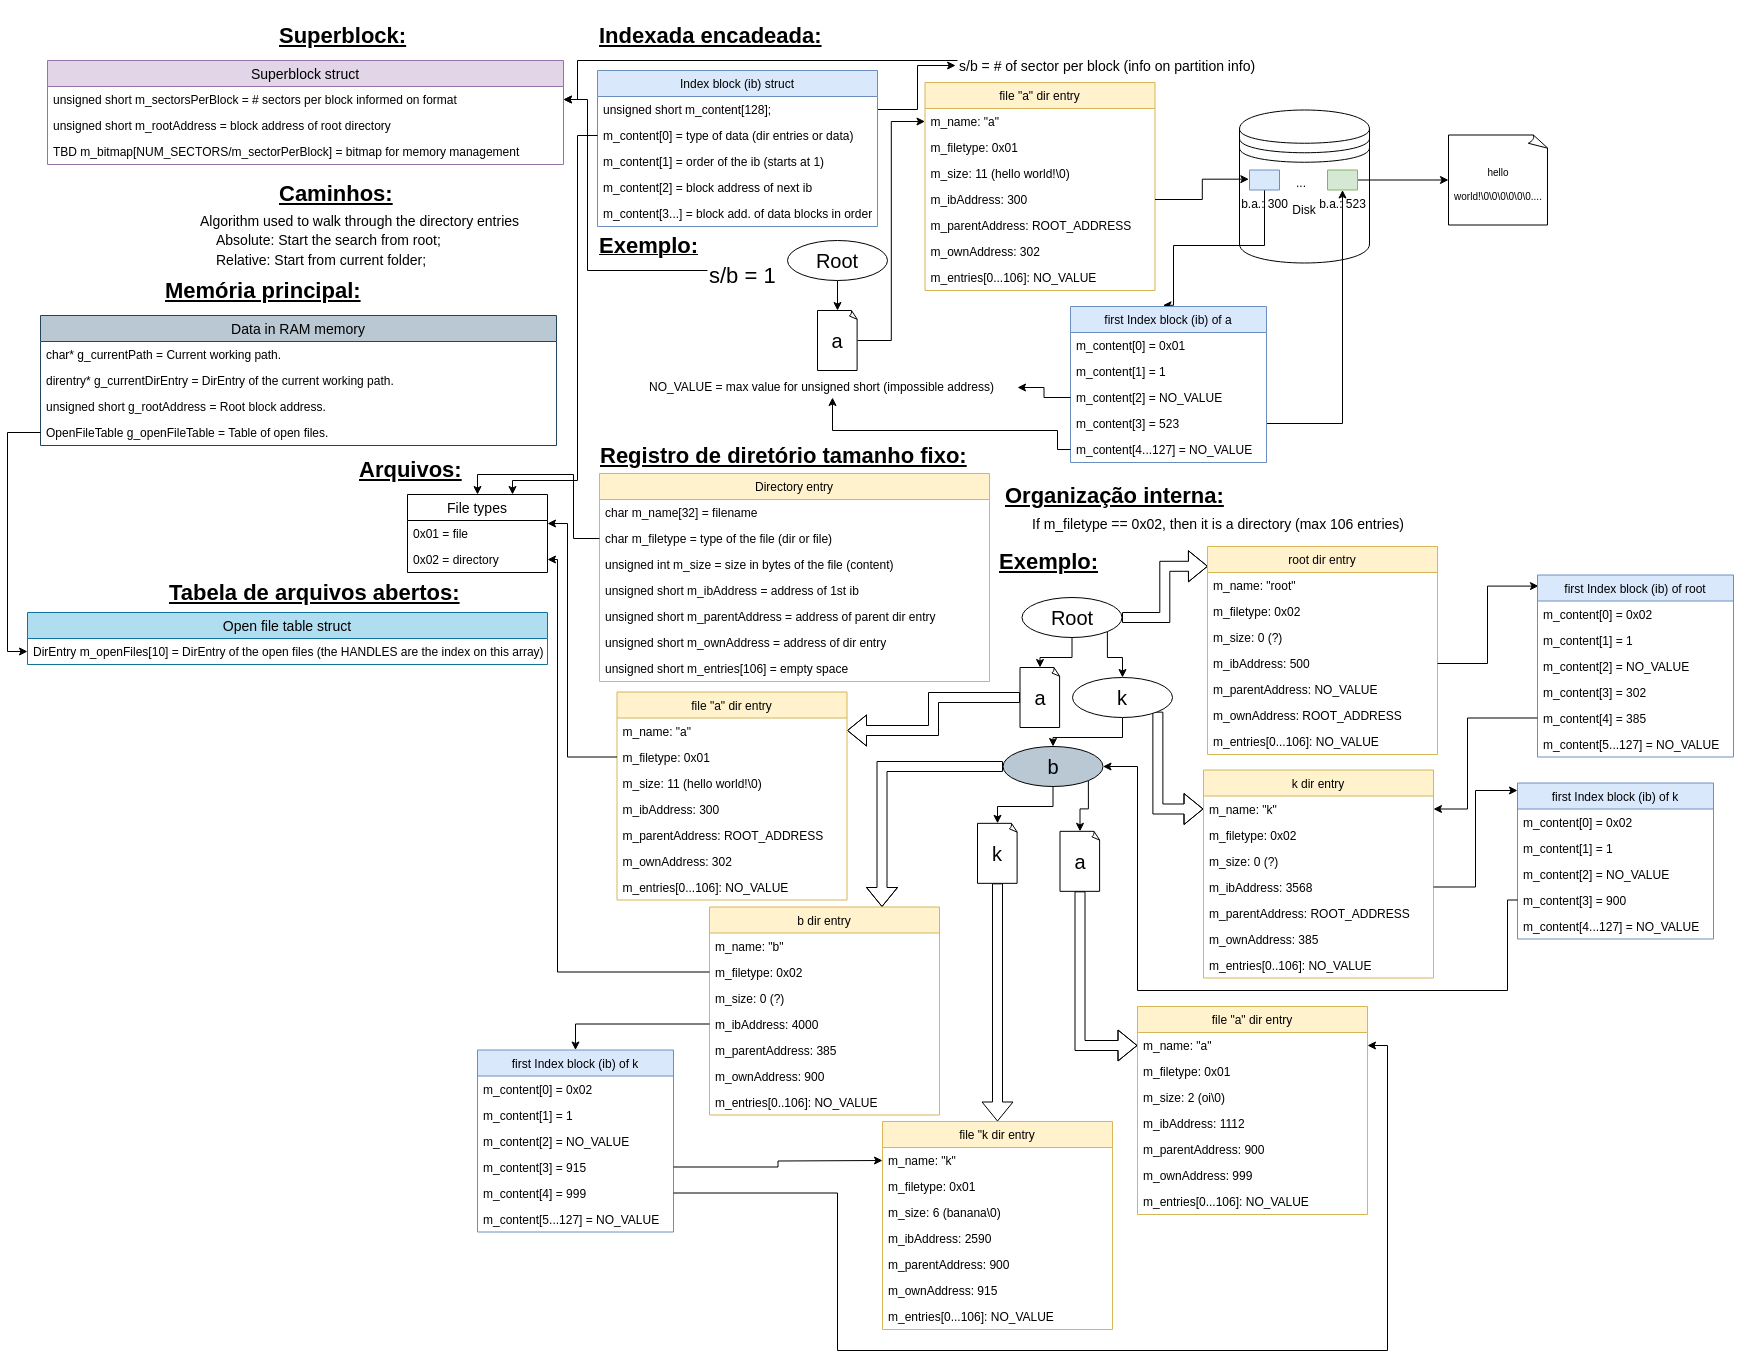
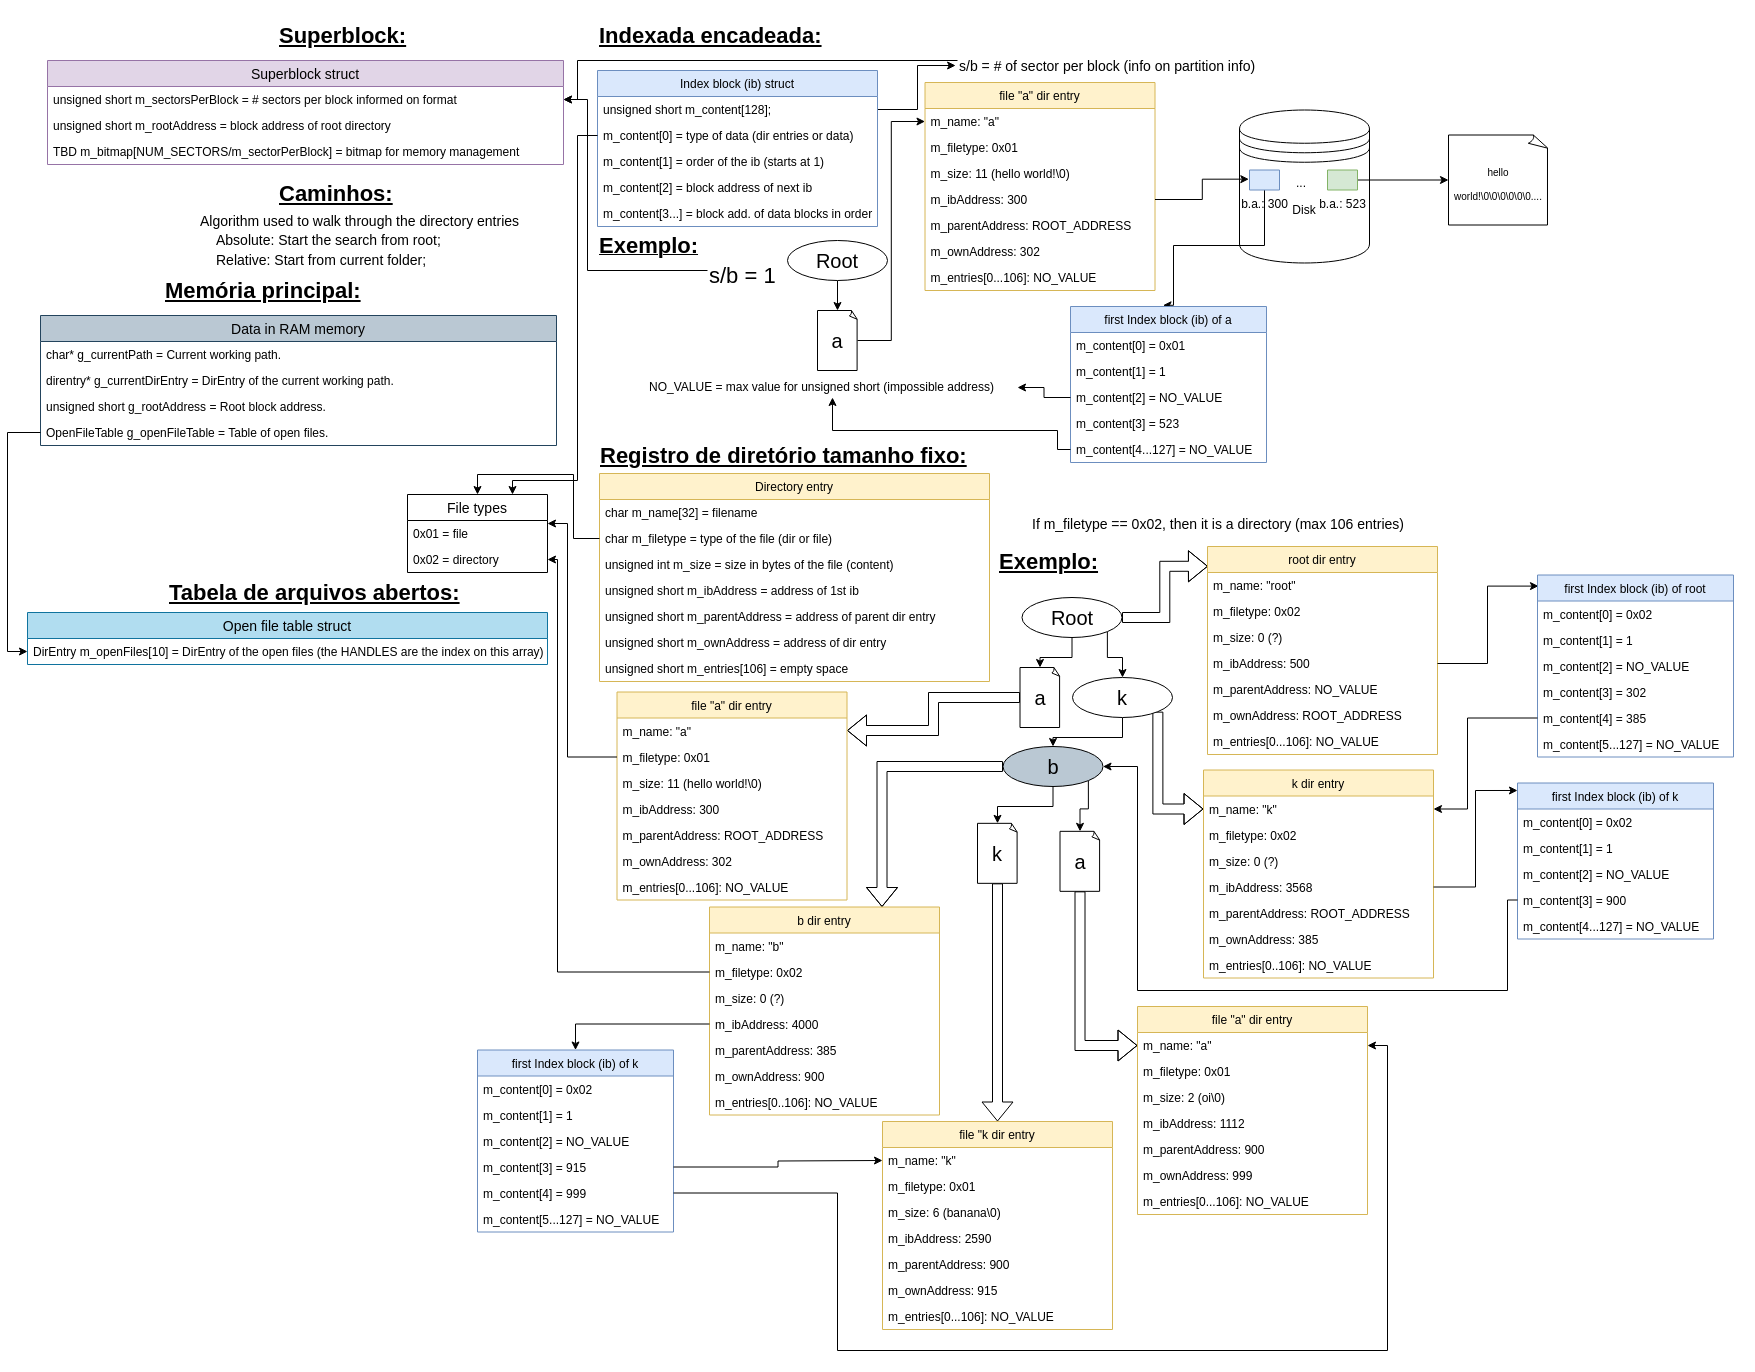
edge "first Index block (ib) of a" -> "b.a.: 523": removed
node "Arquivos:": removed
node "Organização interna:": removed
